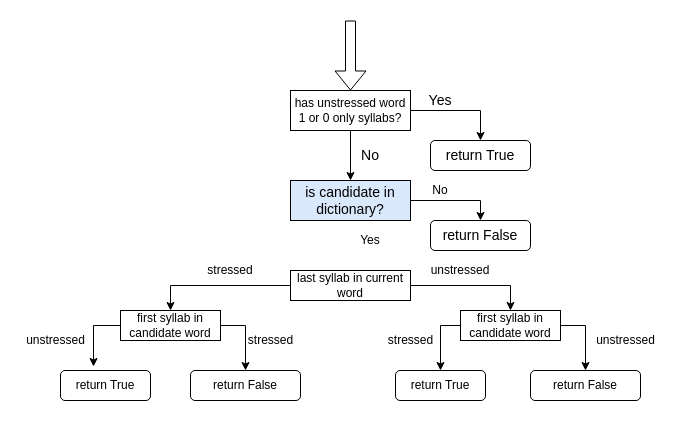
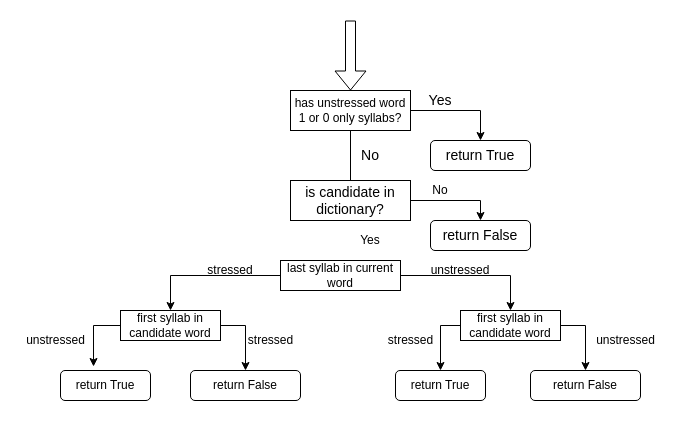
edge "has unstressed word 1 or 0 only syllabs?" -> "is candidate in dictionary?": arrowhead classic -> none
node "is candidate in dictionary?": fillcolor #dae8fc -> #ffffff
node "last syllab in current word": moved (351, 286) -> (341, 276)
